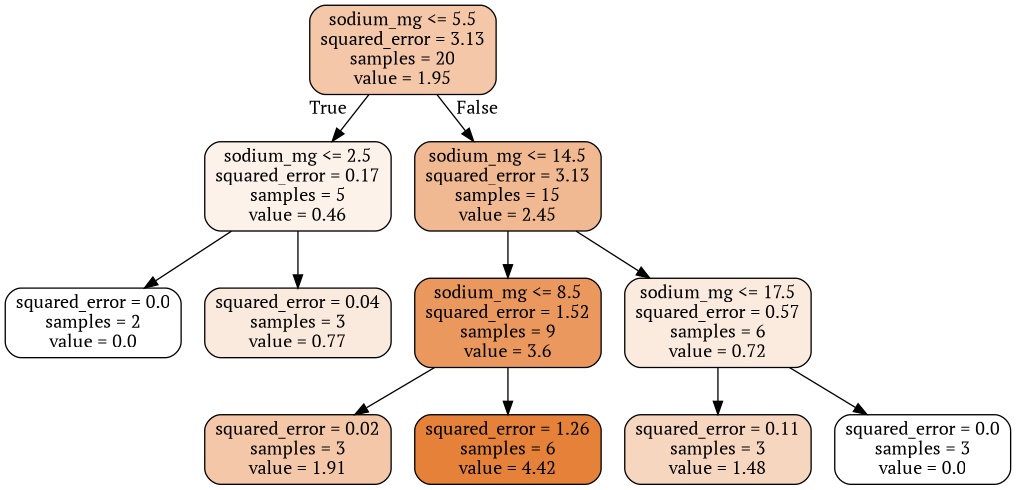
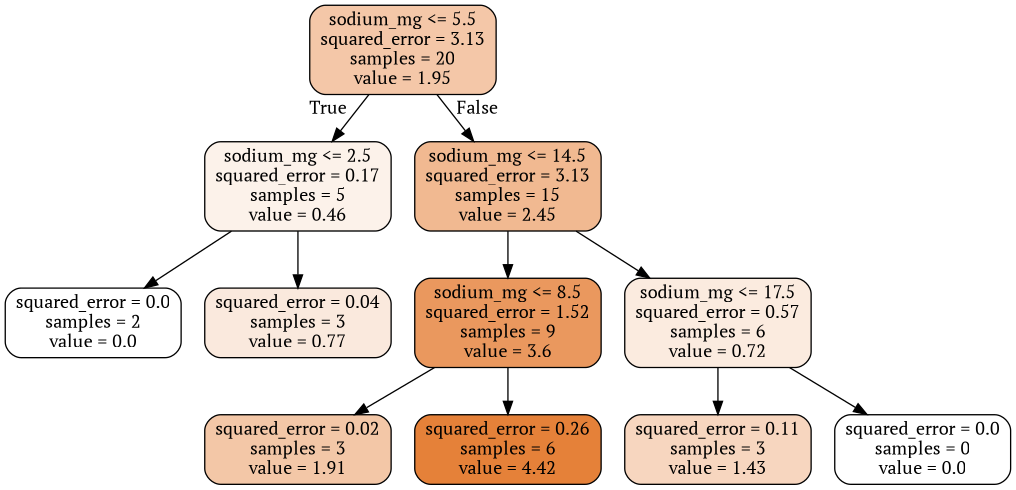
node "squared_error = 1.26 samples = 6 value = 4.42": label "squared_error = 1.26 samples = 6 value = 4.42" -> "squared_error = 0.26 samples = 6 value = 4.42"
node "squared_error = 0.11 samples = 3 value = 1.48": label "squared_error = 0.11 samples = 3 value = 1.48" -> "squared_error = 0.11 samples = 3 value = 1.43"
node "squared_error = 0.0 samples = 3 value = 0.0": label "squared_error = 0.0 samples = 3 value = 0.0" -> "squared_error = 0.0 samples = 0 value = 0.0"
